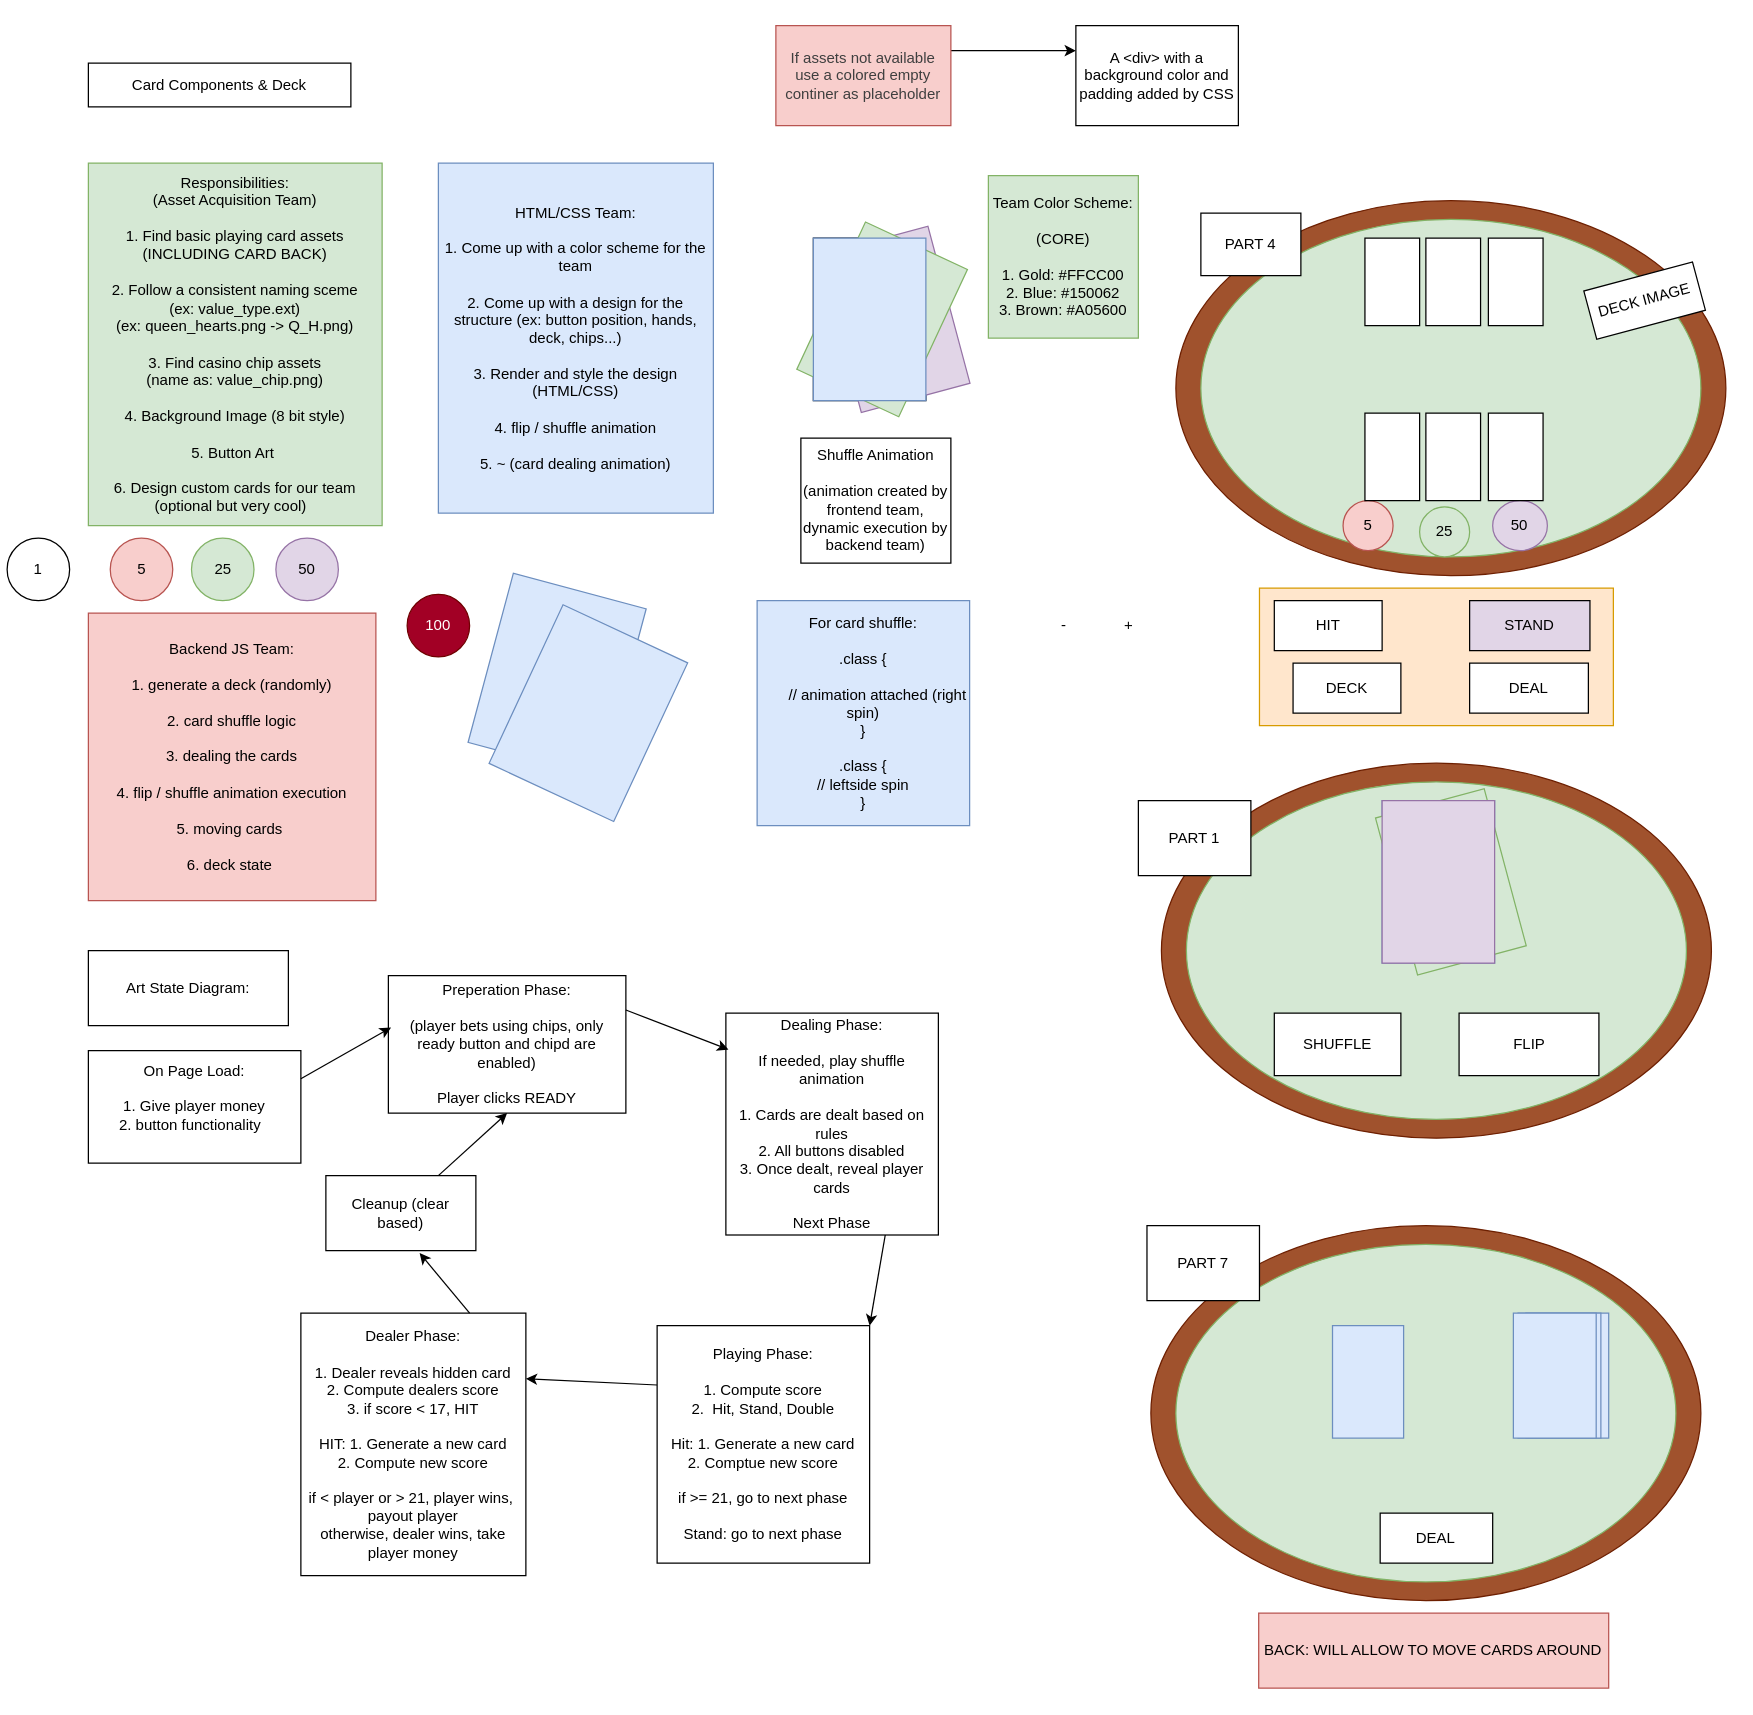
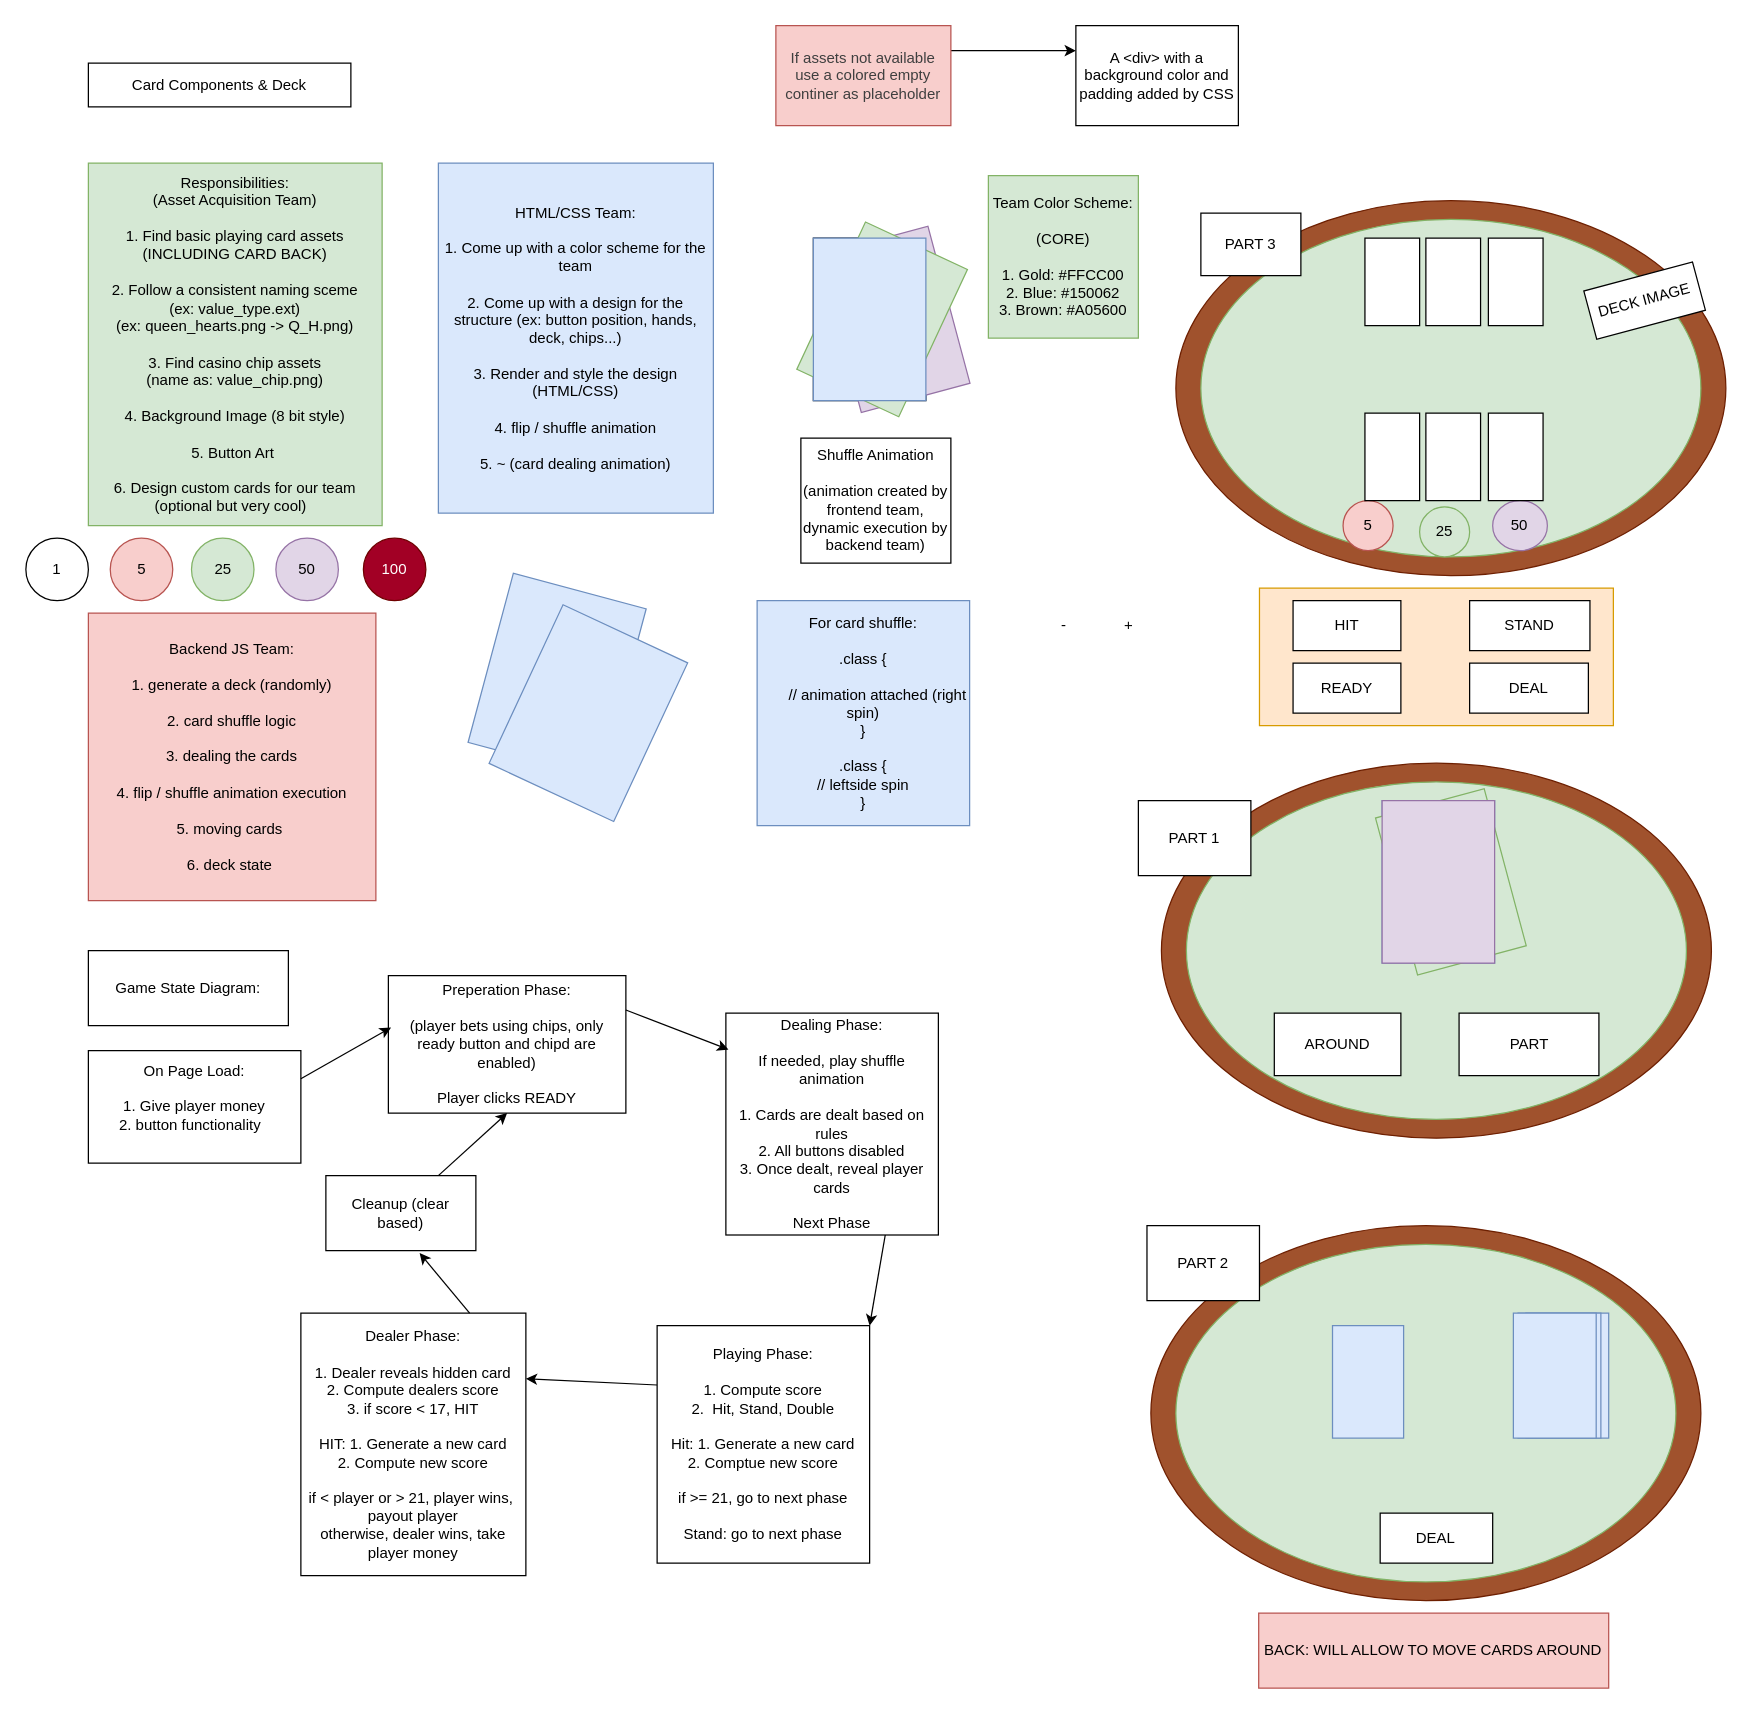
node "PART 4": label "PART 4" -> "PART 3"
node "1": moved (38, 569) -> (57, 569)
node "100": moved (438, 626) -> (394, 569)
node "HIT": moved (1328, 626) -> (1347, 626)
node "STAND": fillcolor #e1d5e7 -> #ffffff
node "DECK": label "DECK" -> "READY"
node "Art State Diagram:": label "Art State Diagram:" -> "Game State Diagram:"
node "SHUFFLE": label "SHUFFLE" -> "AROUND"
node "FLIP": label "FLIP" -> "PART"
node "PART 7": label "PART 7" -> "PART 2"
